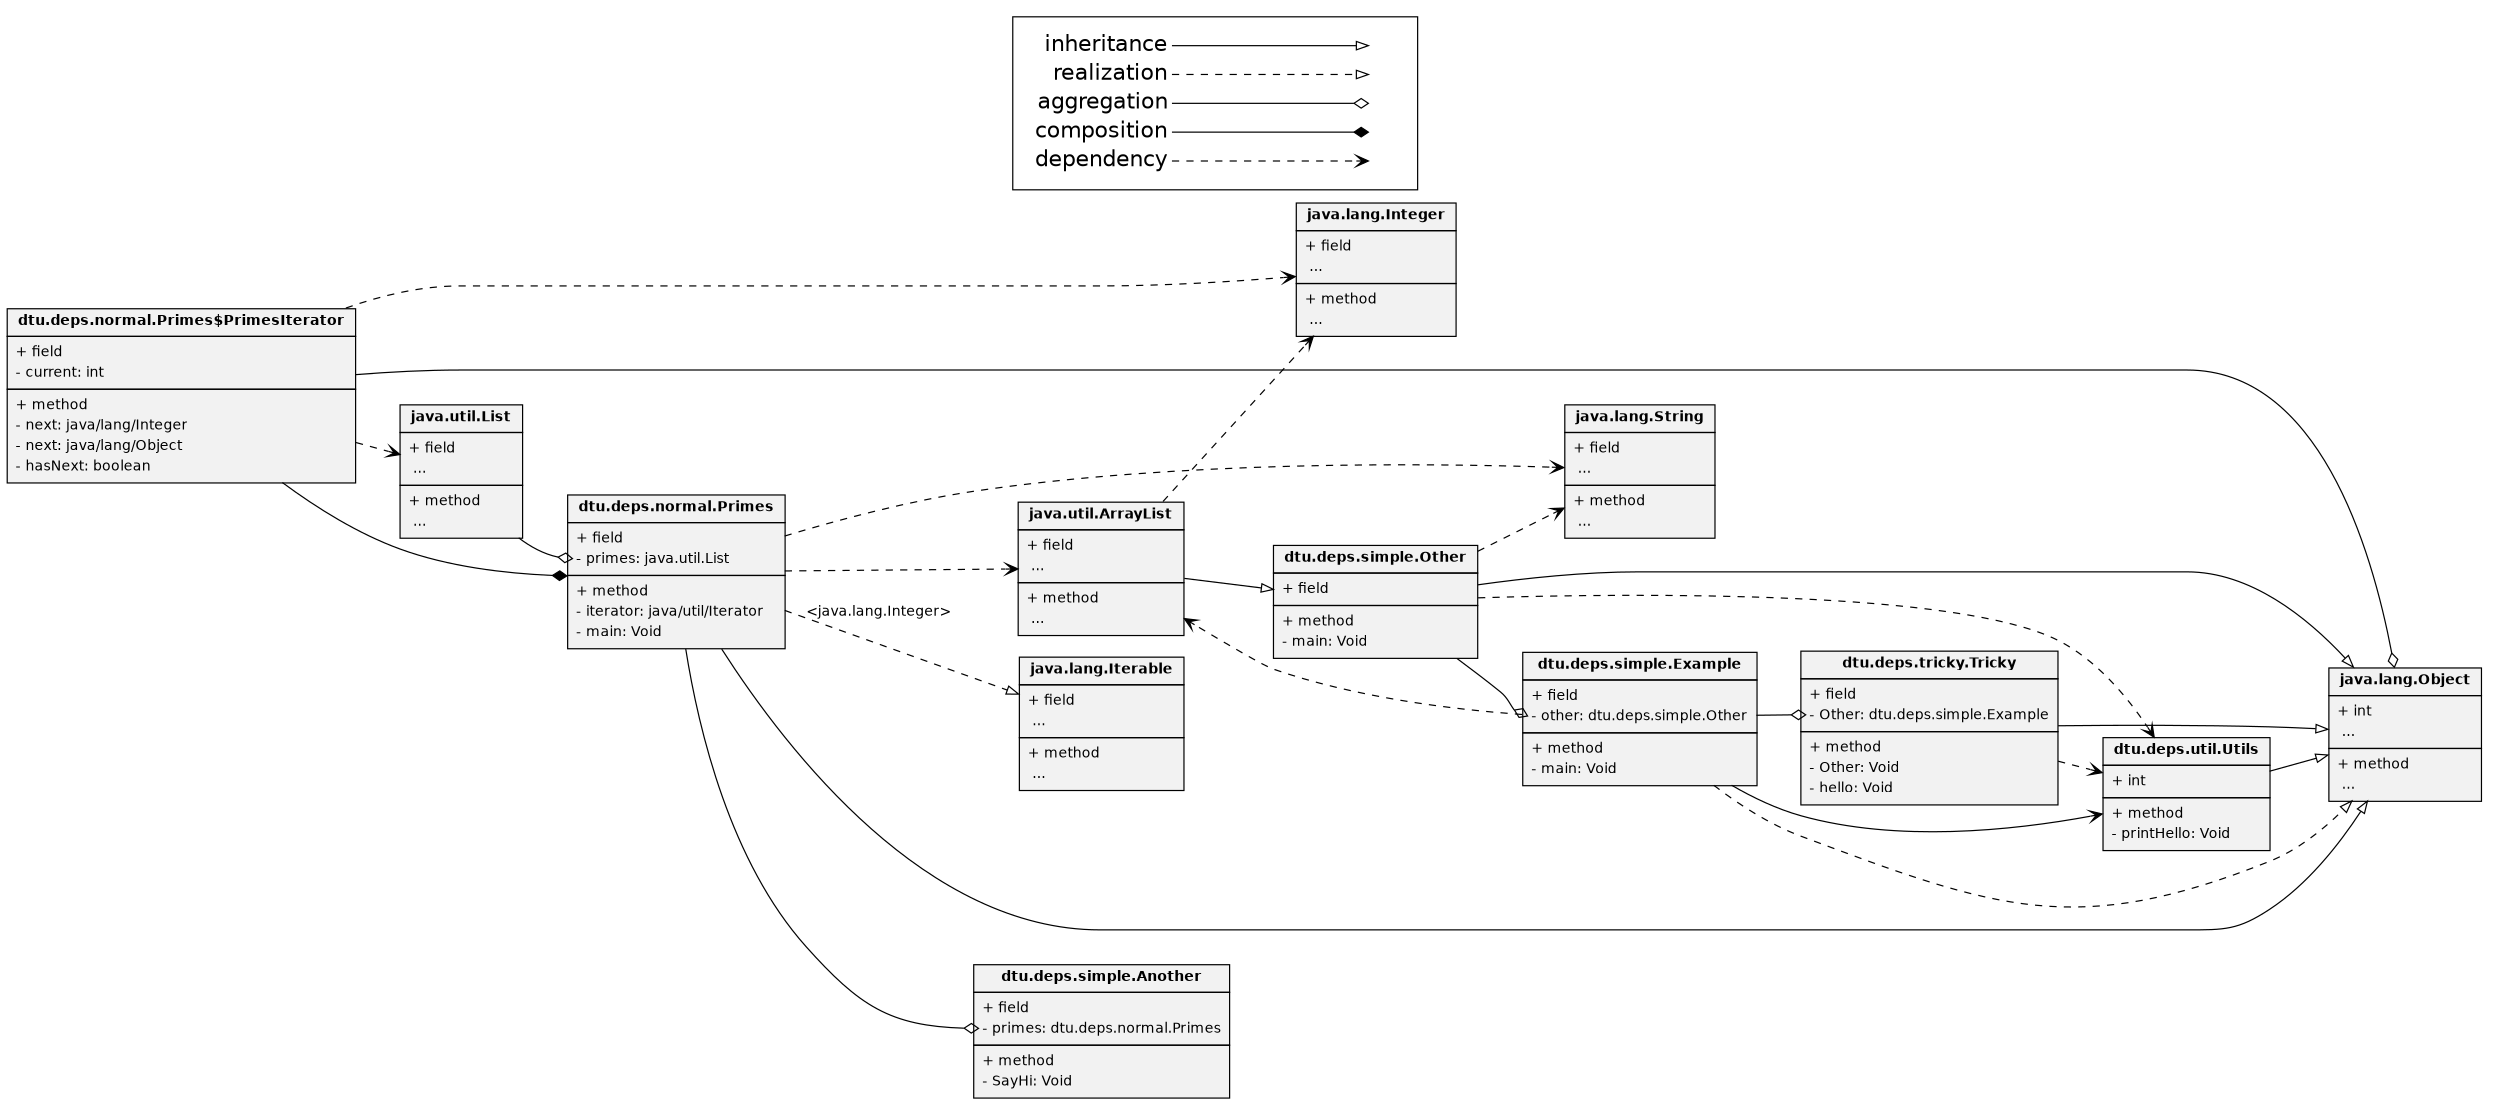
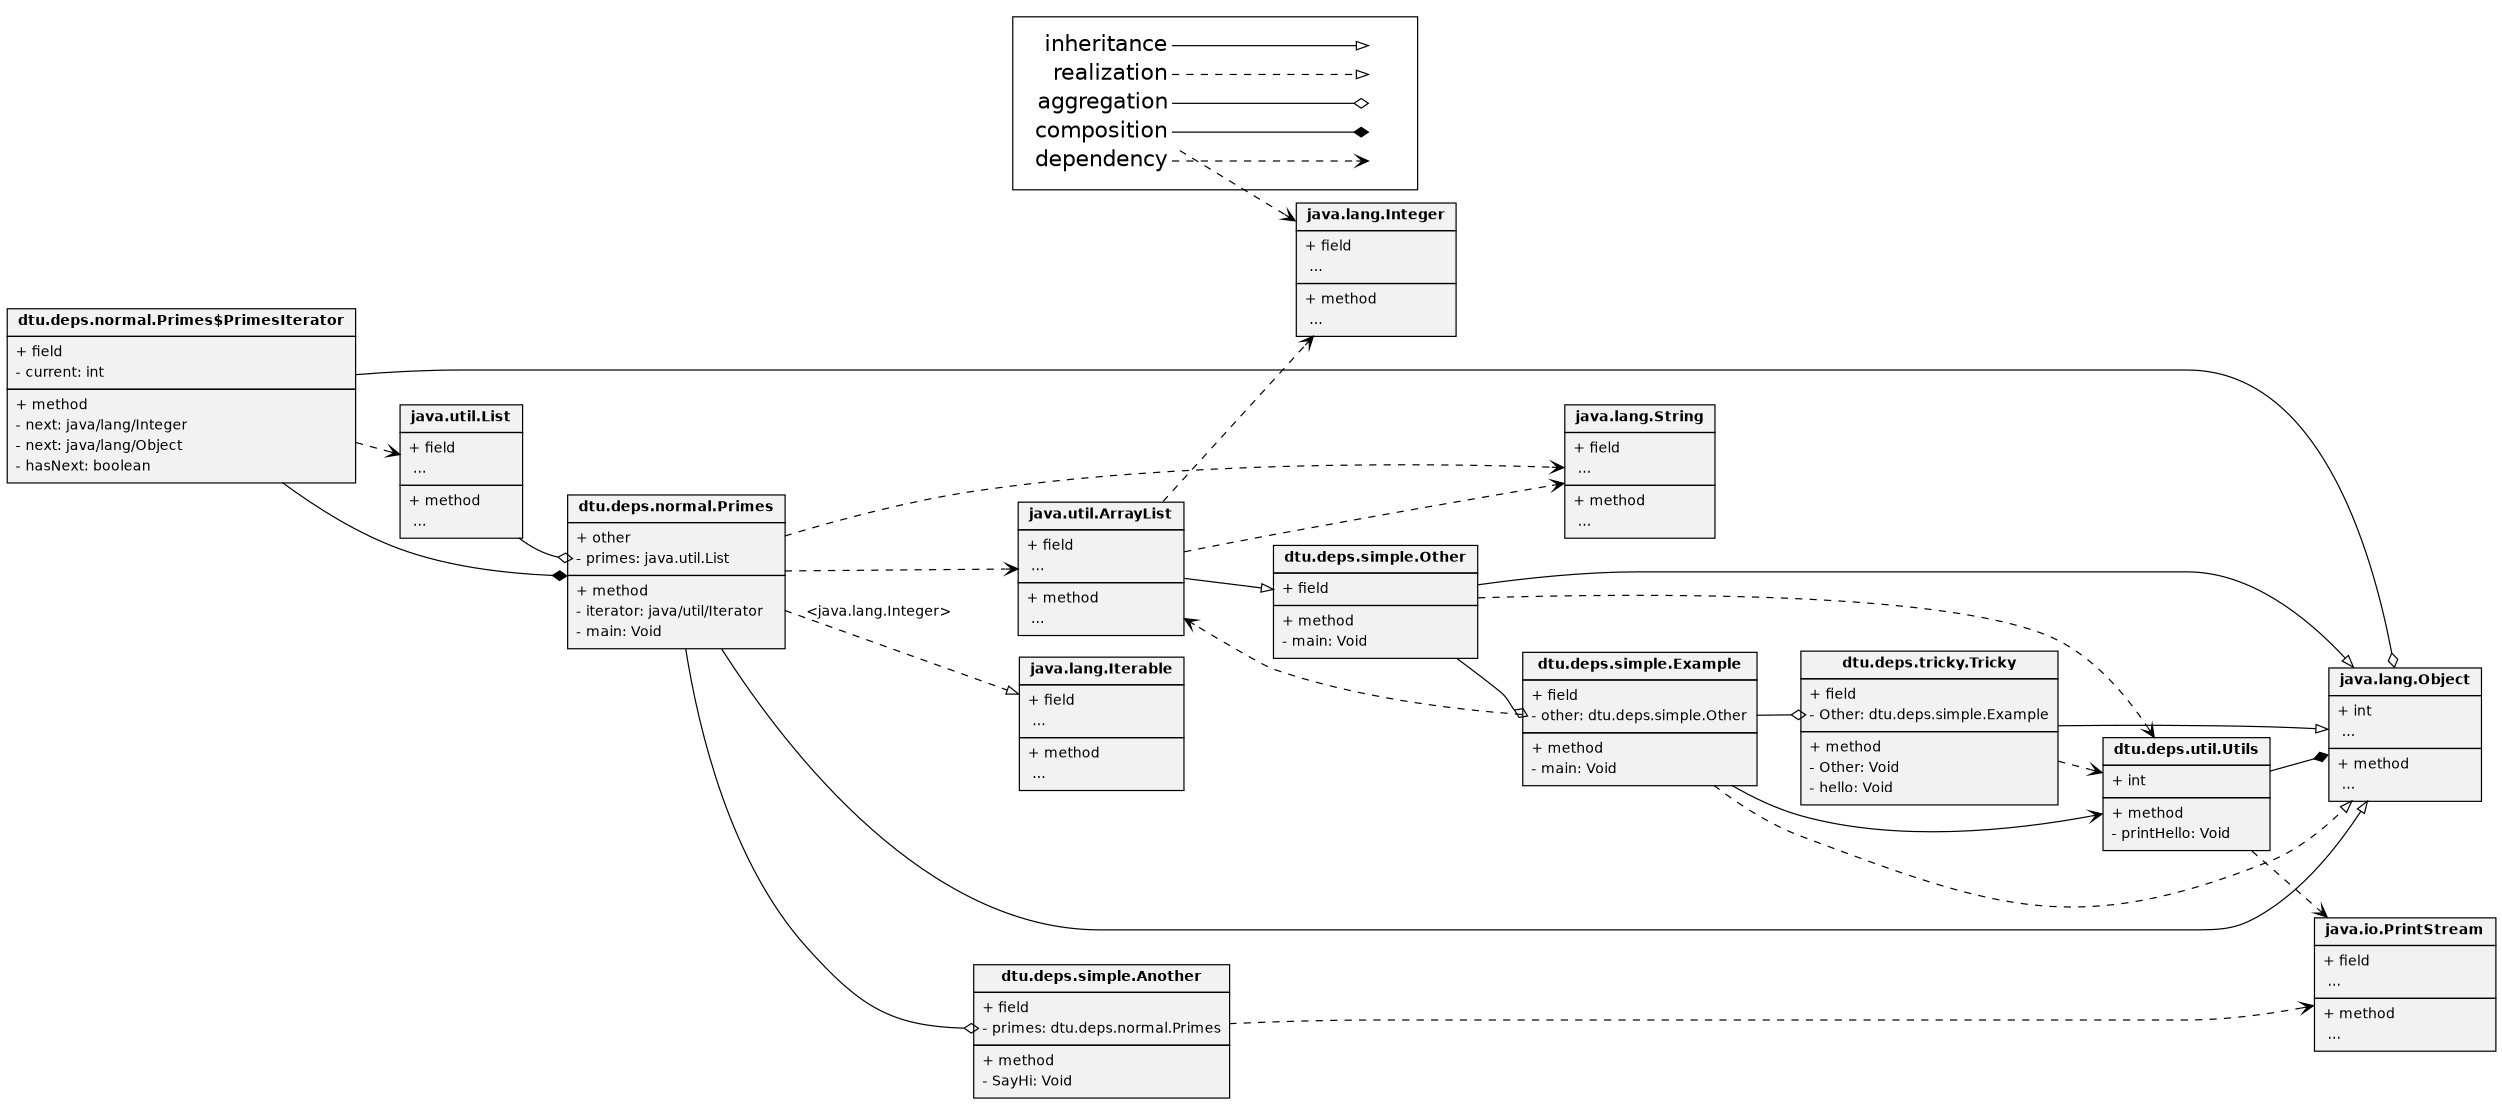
edge "dtu.deps.normal.Primes$PrimesIterator" -> "java.lang.Integer": now "inheritance" -> "java.lang.Integer"
edge "dtu.deps.simple.Other" -> "java.lang.String": now "java.util.ArrayList" -> "java.lang.String"
node "dtu.deps.normal.Primes": text "+ field" -> "+ other"
edge "dtu.deps.util.Utils" -> "java.lang.Object": arrowhead empty -> diamond
node "java.io.PrintStream": added
